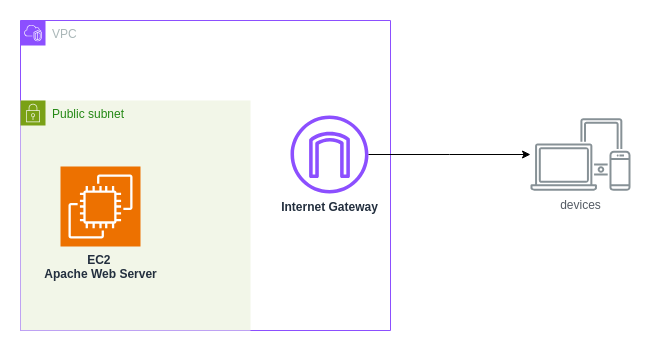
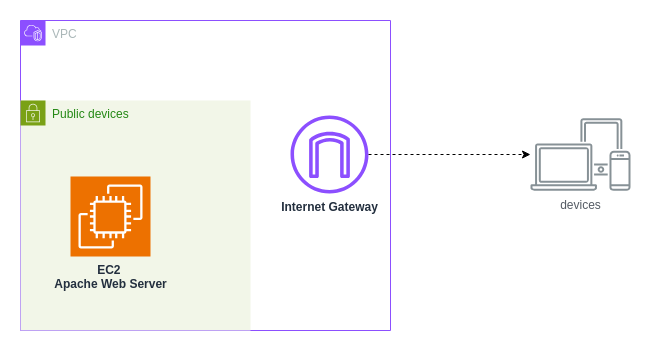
node "Public subnet": label "Public subnet" -> "Public devices"
edge "Internet Gateway" -> "devices": style solid -> dashed
node "EC2 Apache Web Server": moved (101, 207) -> (111, 217)
